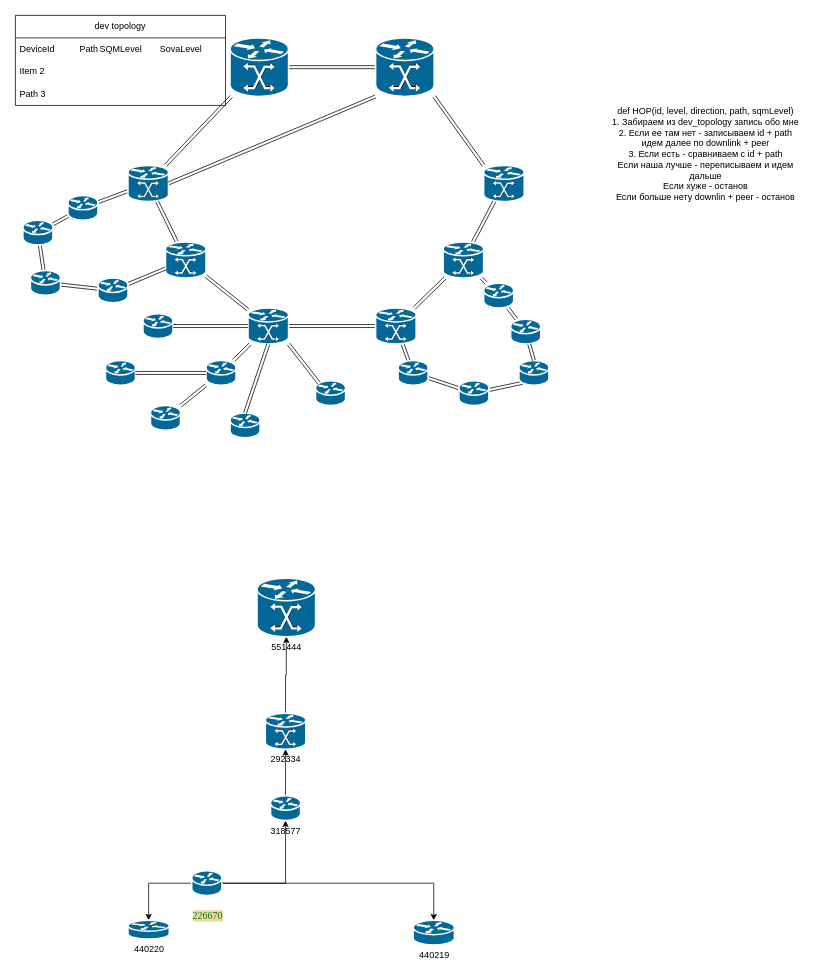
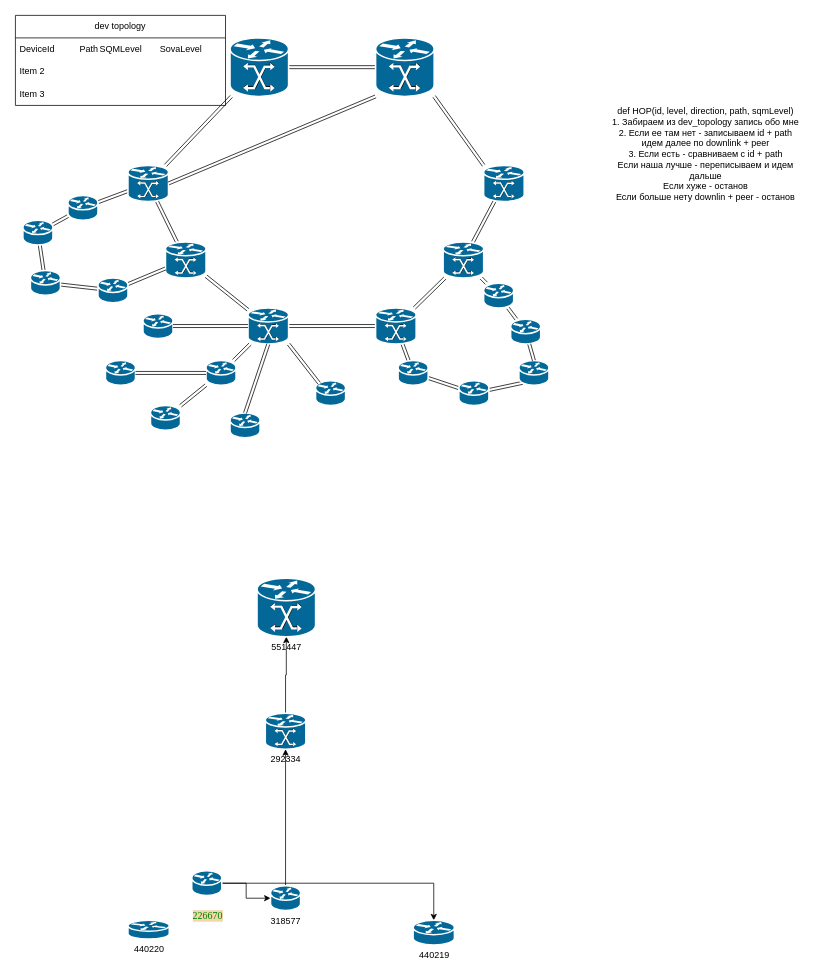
node "Path 3": label "Path 3" -> "Item 3"
node "551444": label "551444" -> "551447"
node "318577": moved (285, 808) -> (285, 898)
edge "226670" -> "440220": removed
